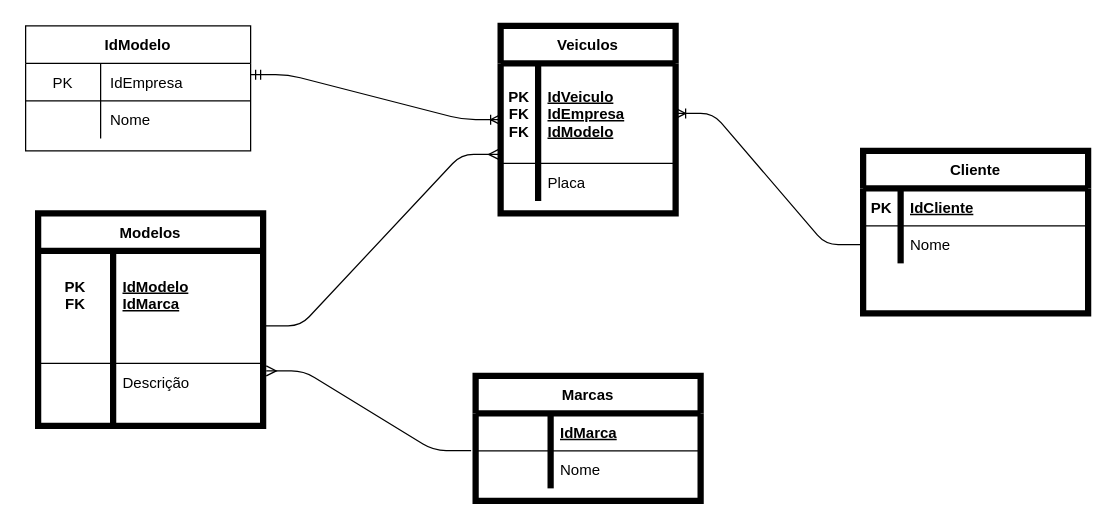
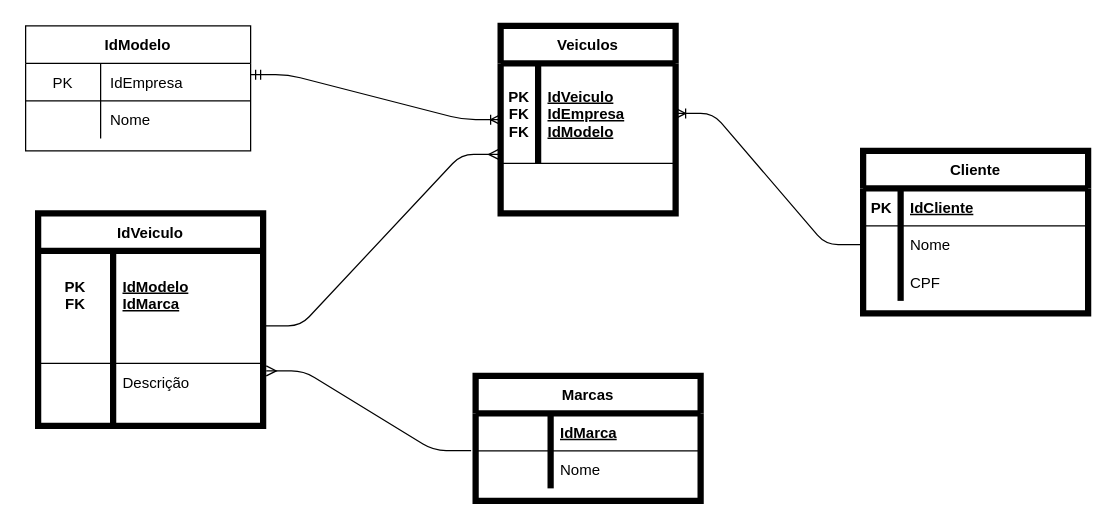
node "Placa": removed
node "Modelos": label "Modelos" -> "IdVeiculo"
node "CPF": added
